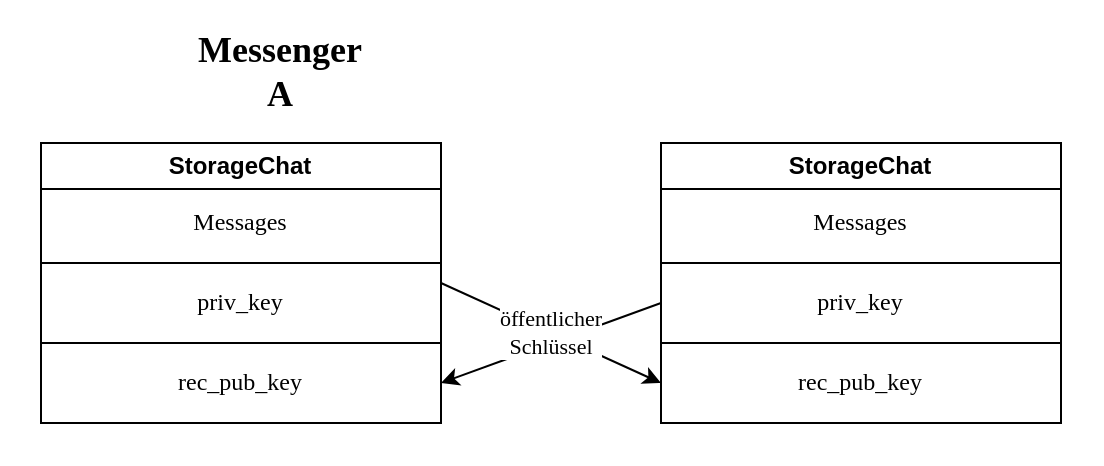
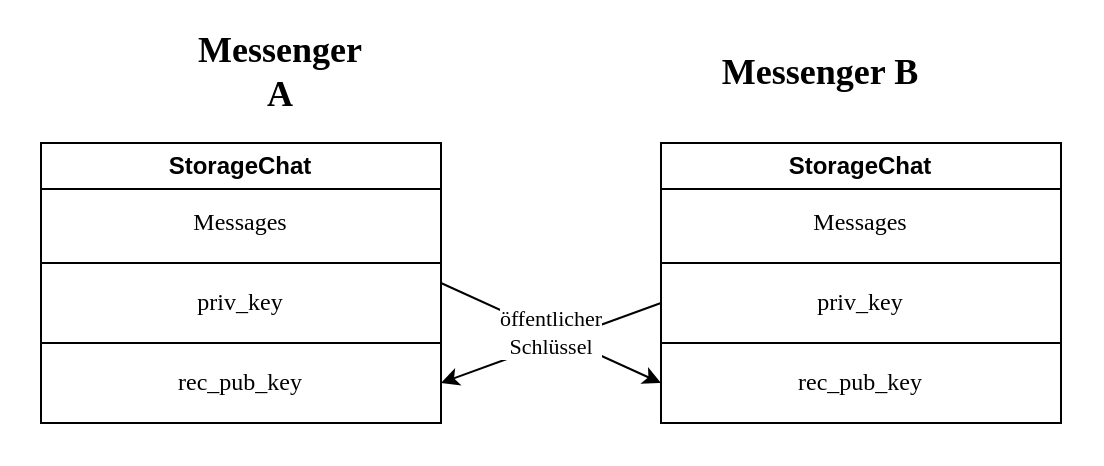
node "Messenger B": added
